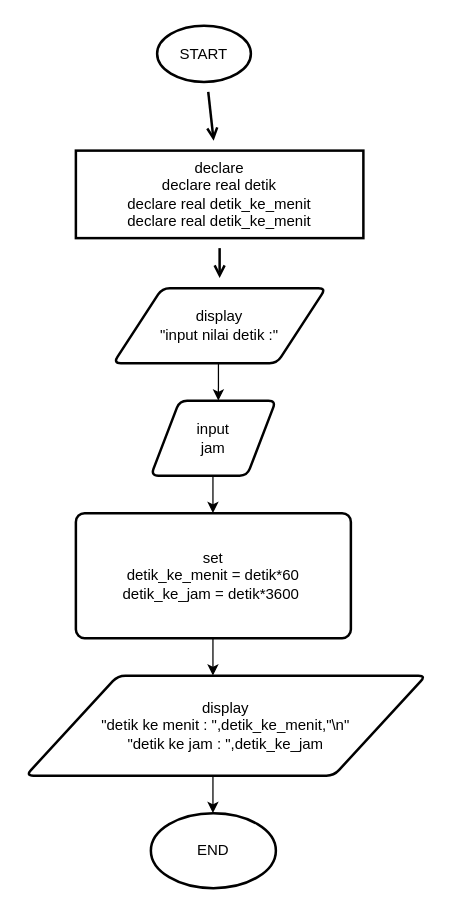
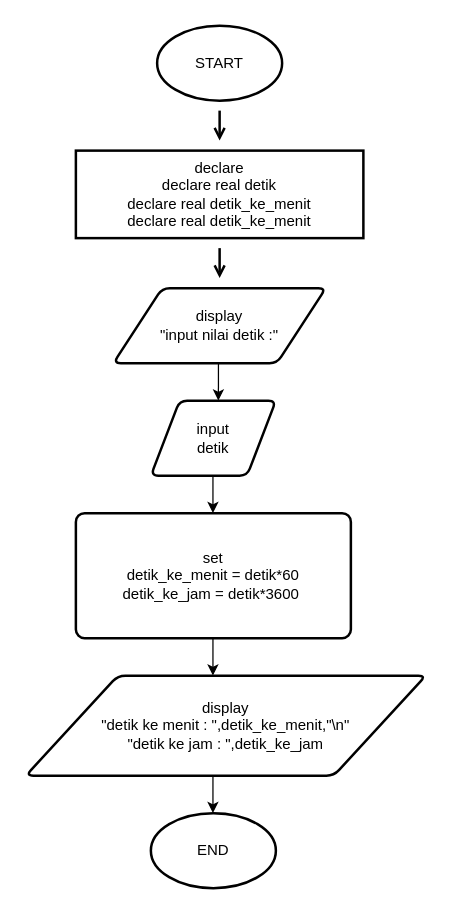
node "START": size 94x56 -> 125x75
node "input jam": label "input jam" -> "input detik"
